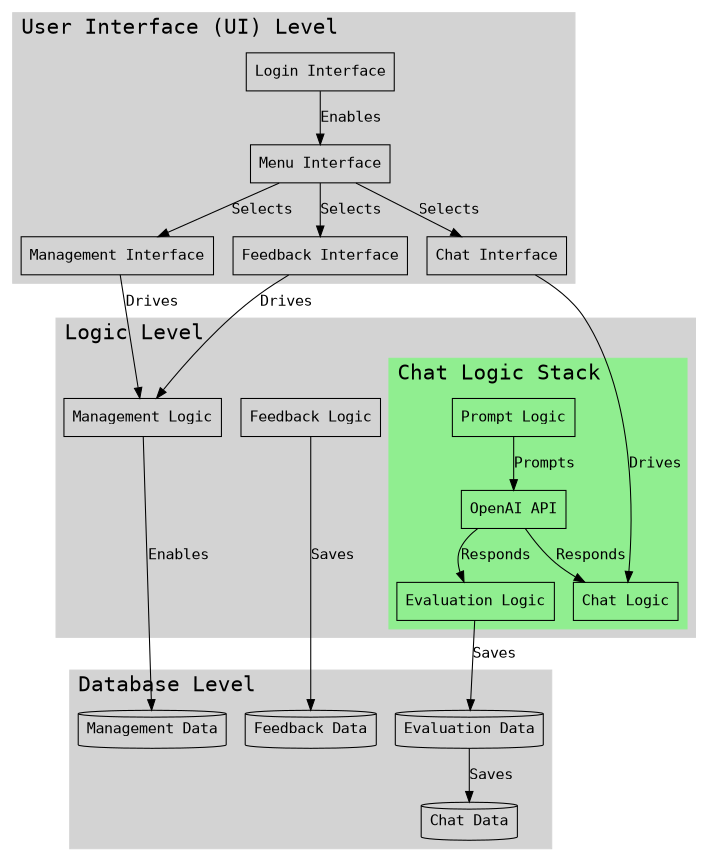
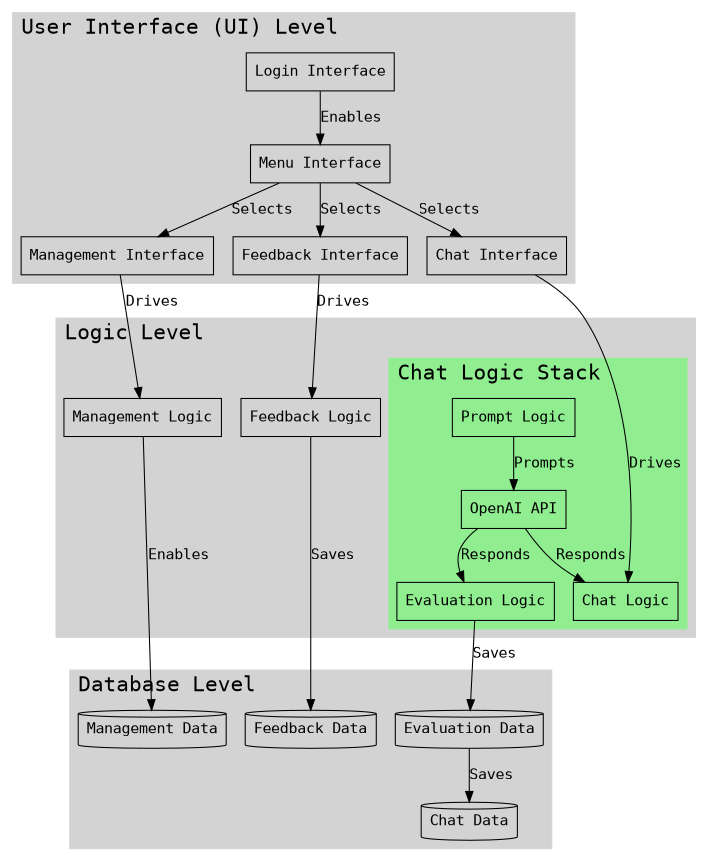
edge "Feedback Interface" -> "Management Logic": now "Feedback Interface" -> "Feedback Logic"
